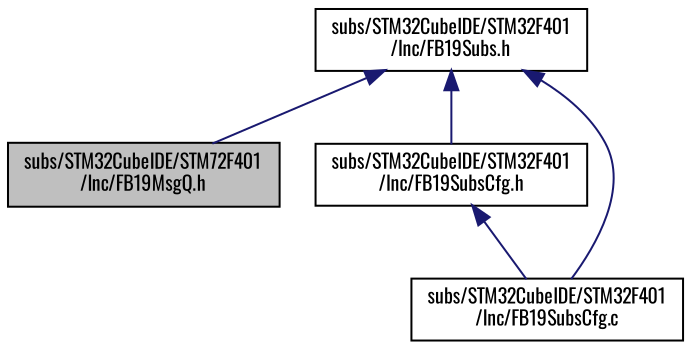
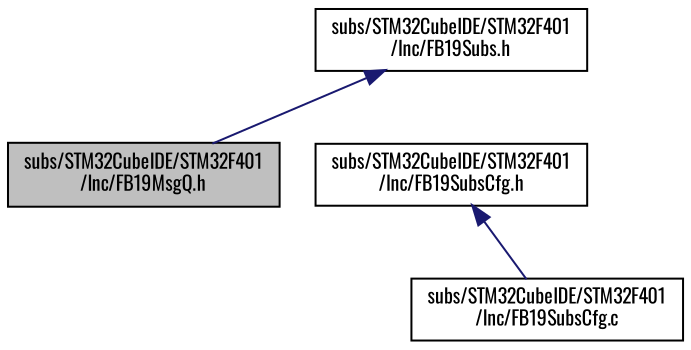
edge "subs/STM32CubeIDE/STM32F401 /Inc/FB19SubsCfg.h" -> "subs/STM32CubeIDE/STM32F401 /Inc/FB19Subs.h": removed
edge "subs/STM32CubeIDE/STM32F401 /Inc/FB19SubsCfg.c" -> "subs/STM32CubeIDE/STM32F401 /Inc/FB19Subs.h": removed
node "subs/STM32CubeIDE/STM72F401 /Inc/FB19MsgQ.h": label "subs/STM32CubeIDE/STM72F401 /Inc/FB19MsgQ.h" -> "subs/STM32CubeIDE/STM32F401 /Inc/FB19MsgQ.h"
